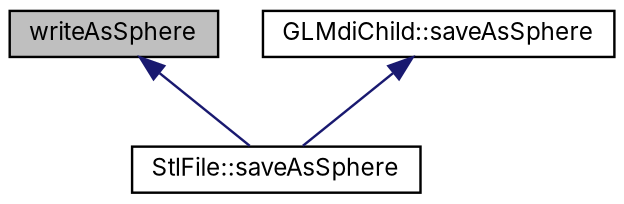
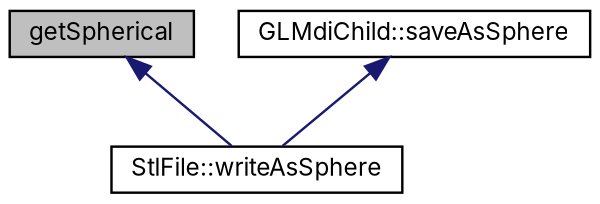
node "writeAsSphere": label "writeAsSphere" -> "getSpherical"
node "StlFile::saveAsSphere": label "StlFile::saveAsSphere" -> "StlFile::writeAsSphere"
